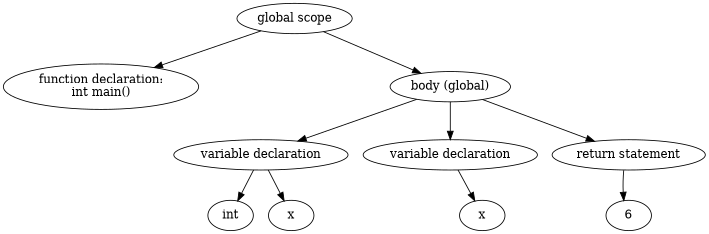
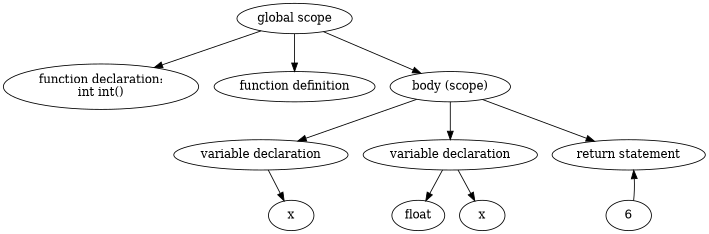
node "function declaration: int main()": label "function declaration: int main()" -> "function declaration: int int()"
node "function definition": added
node "body (global)": label "body (global)" -> "body (scope)"
edge "return statement" -> "6": reversed
node "int": removed
node "float": added
